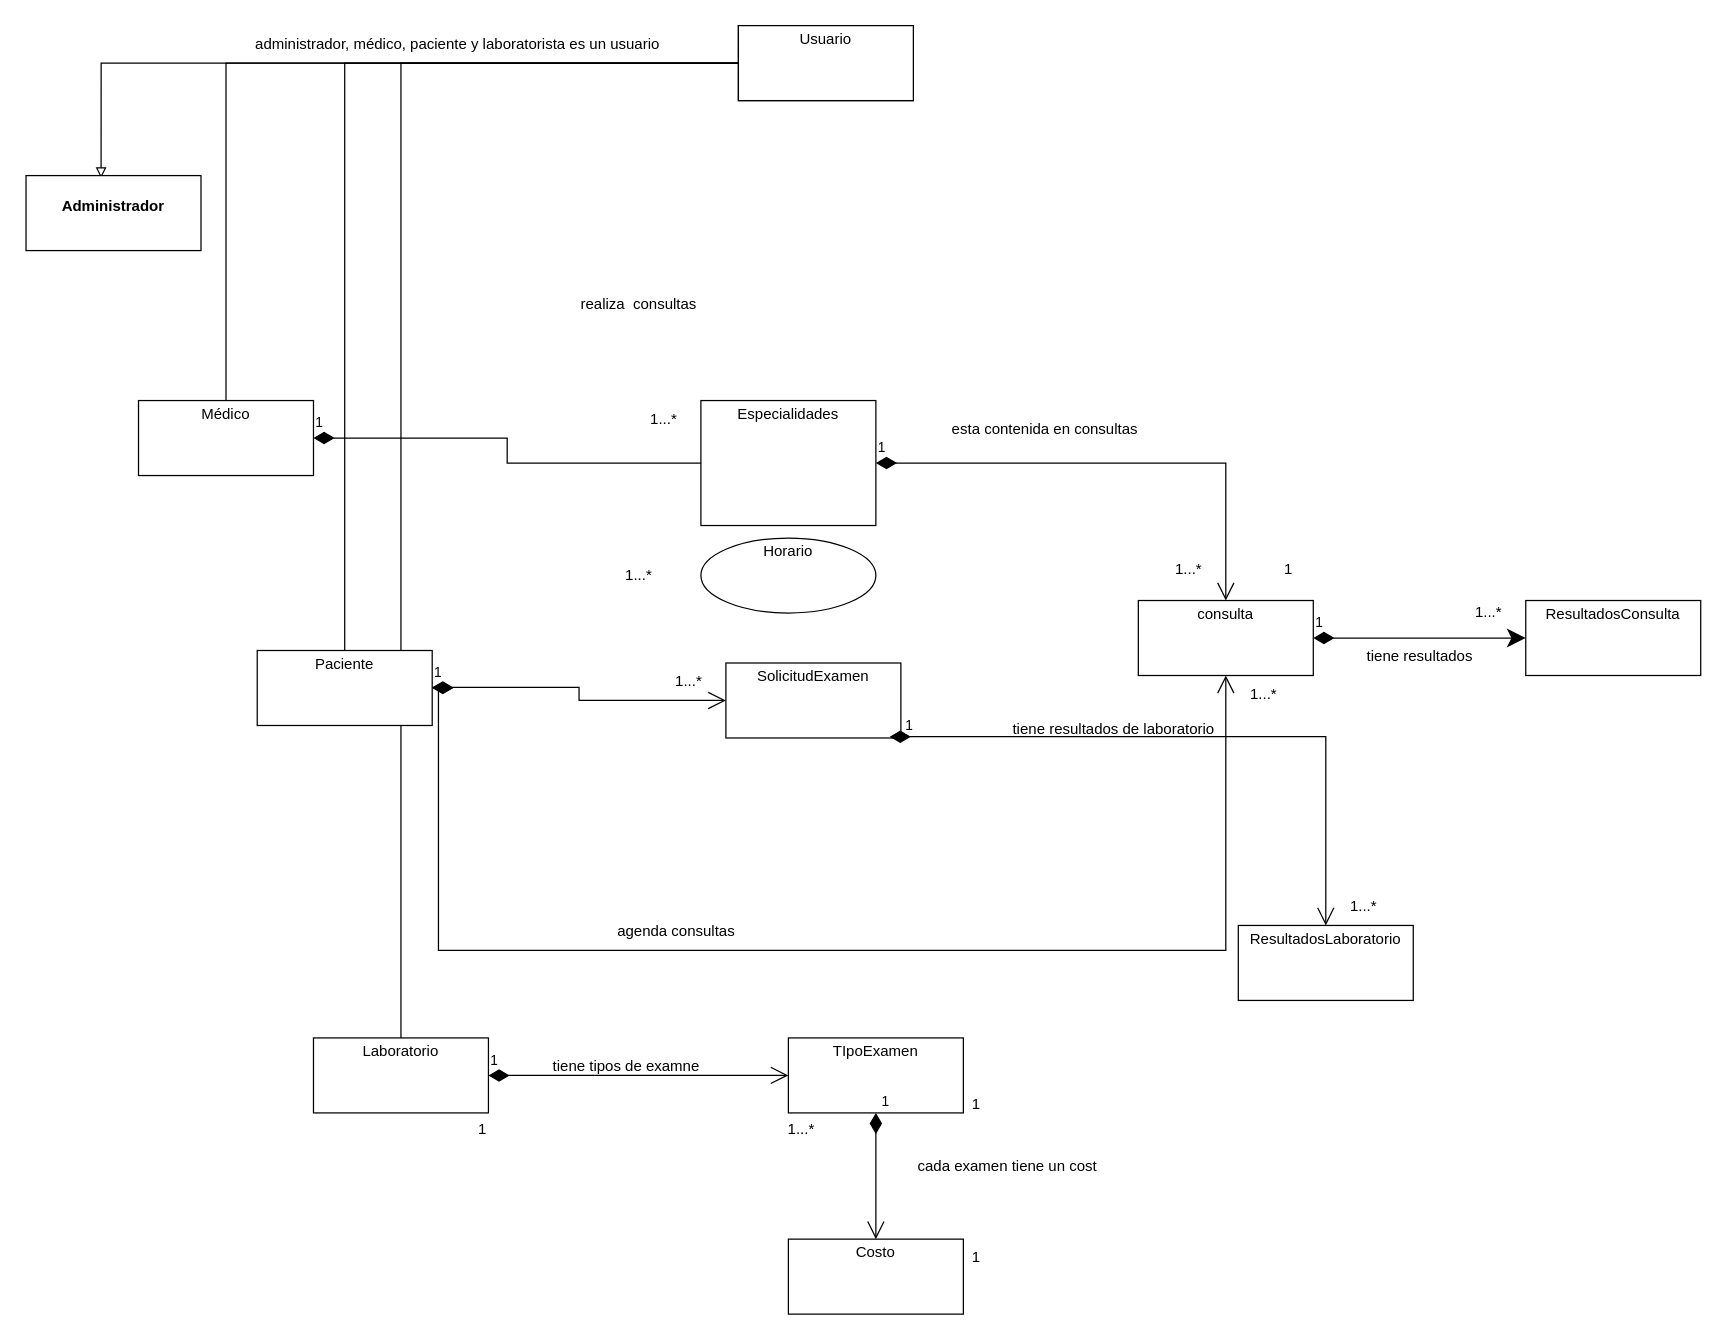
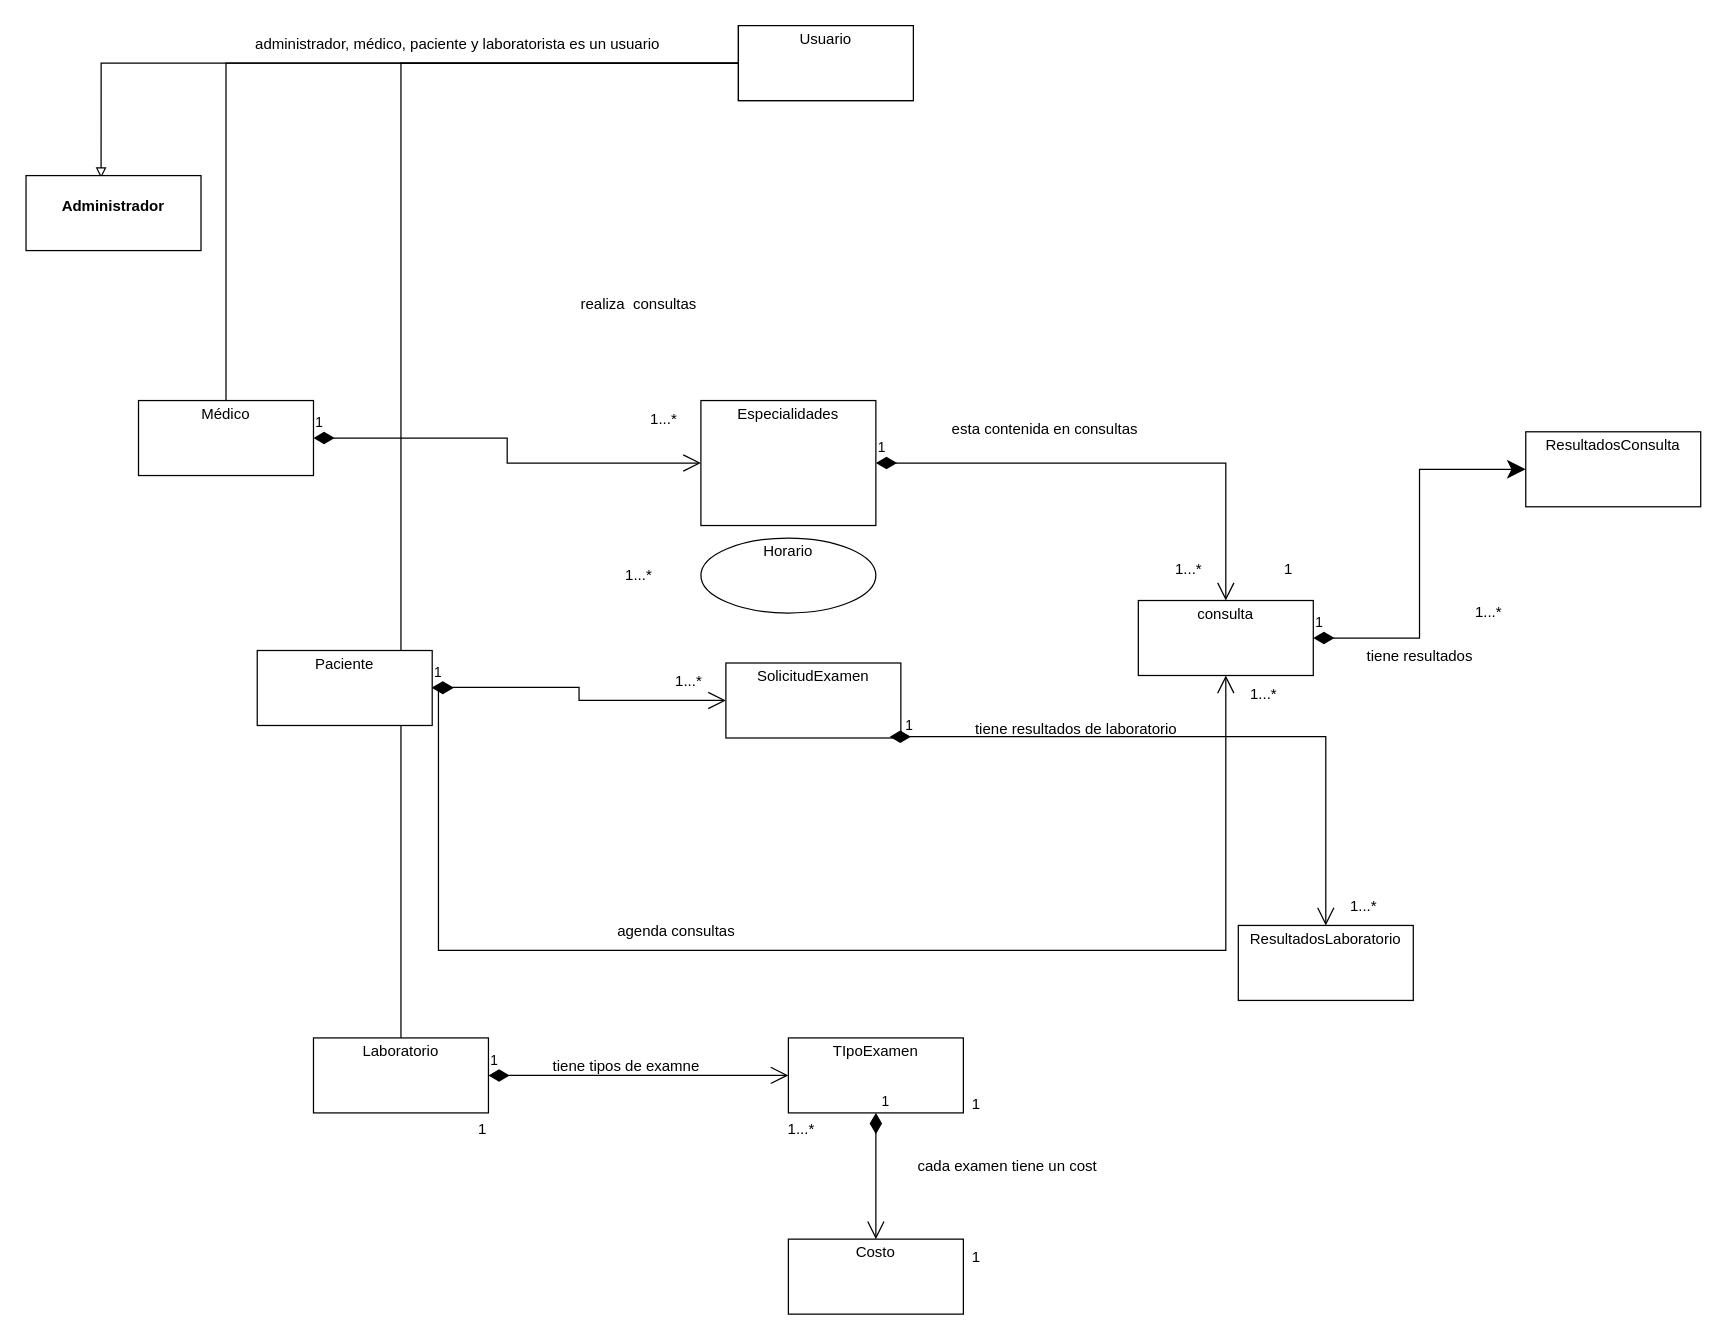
edge "Usuario" -- "Paciente": removed
edge "Especialidades" -> "Médico": arrowhead none -> open
node "ResultadosConsulta": moved (1613, 638) -> (1613, 469)
node "tiene resultados de laboratorio": moved (1113, 729) -> (1076, 729)
